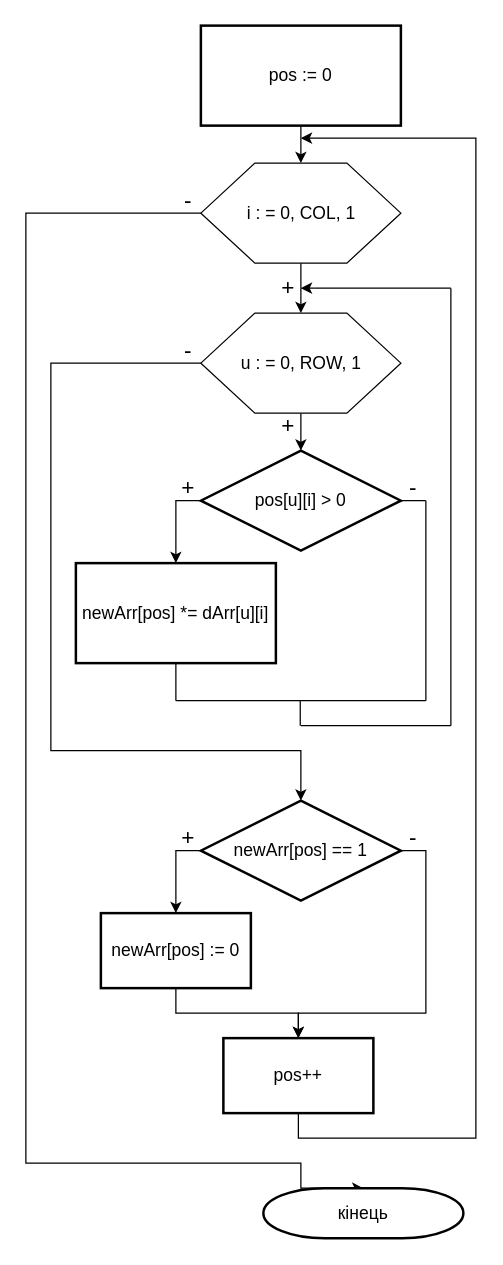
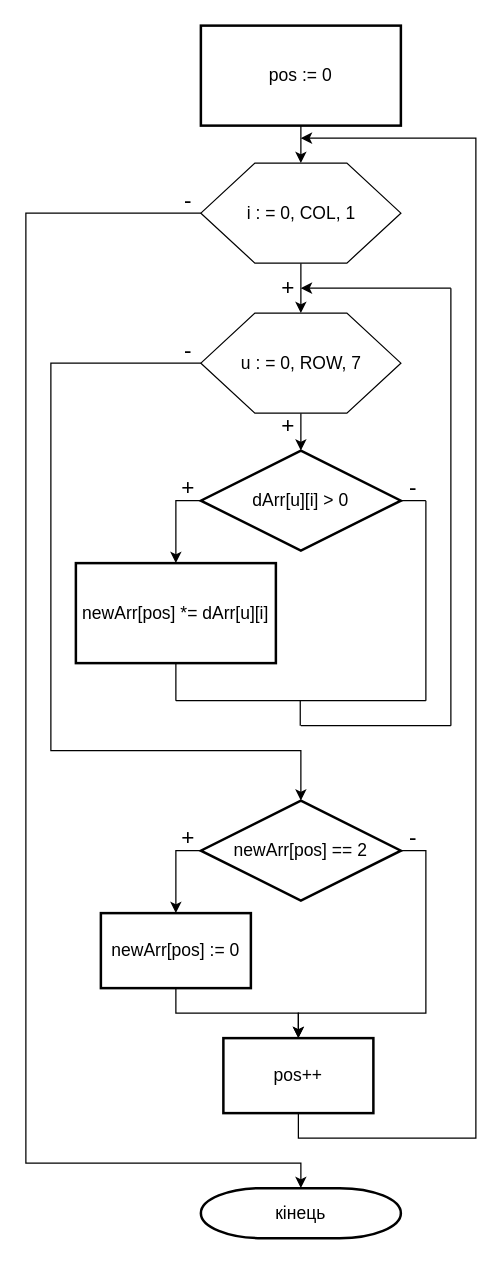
node "u : = 0, ROW, 1": label "u : = 0, ROW, 1" -> "u : = 0, ROW, 7"
node "pos[u][i] > 0": label "pos[u][i] > 0" -> "dArr[u][i] > 0"
node "newArr[pos] == 1": label "newArr[pos] == 1" -> "newArr[pos] == 2"
node "кінець": moved (363, 1213) -> (301, 1213)
